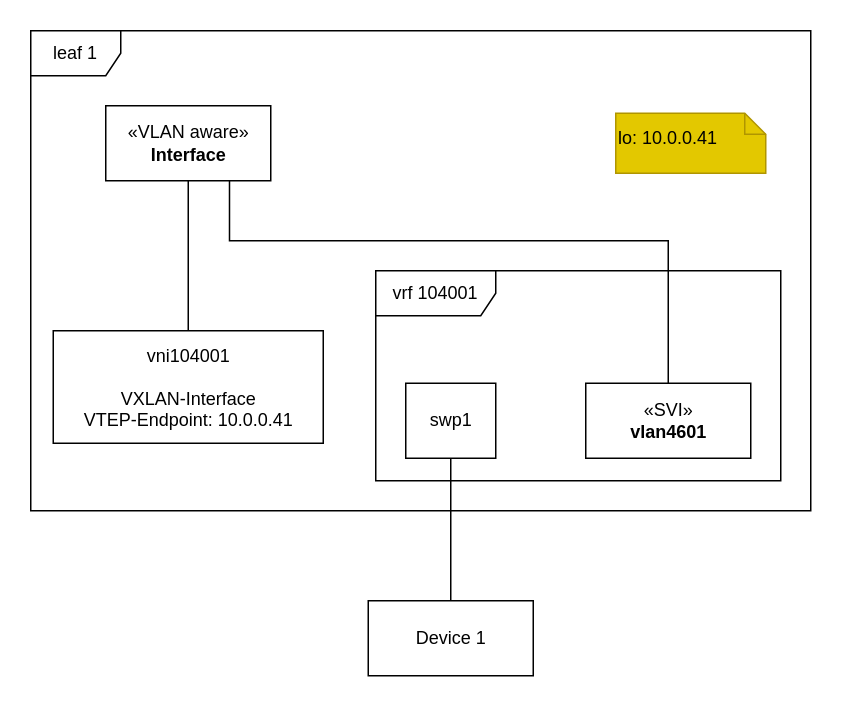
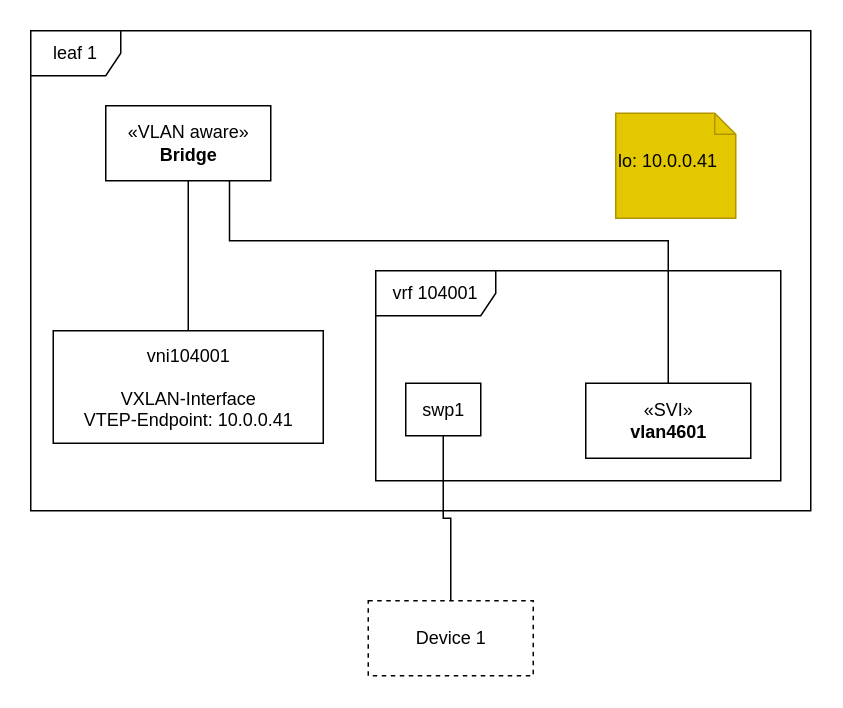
node "«VLAN aware» Interface": label "«VLAN aware» Interface" -> "«VLAN aware» Bridge"
node "lo: 10.0.0.41": size 150x60 -> 120x105
node "swp1": size 90x75 -> 75x53
node "Device 1": style solid -> dashed
